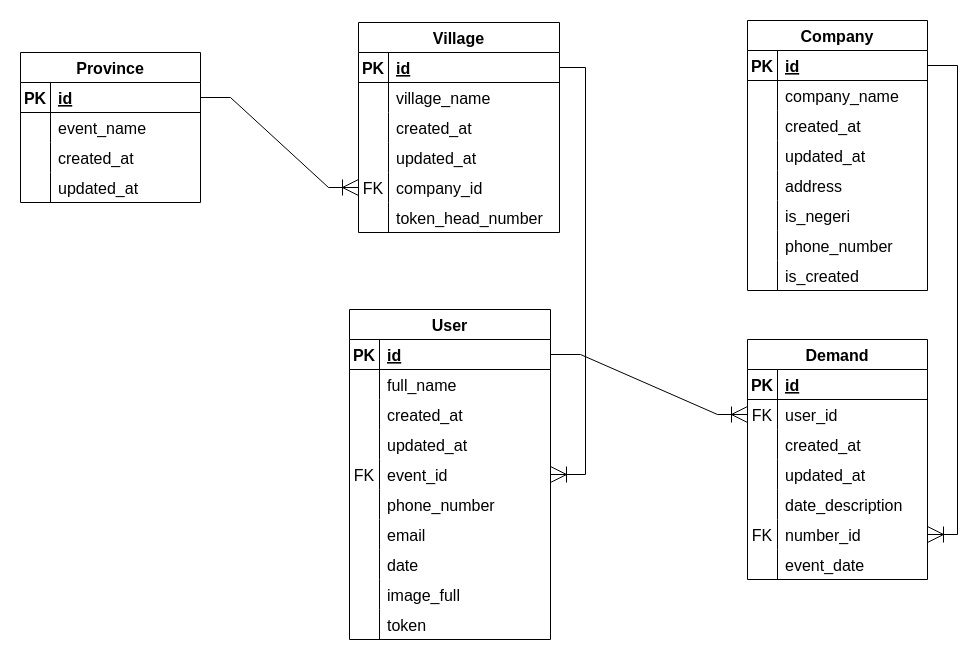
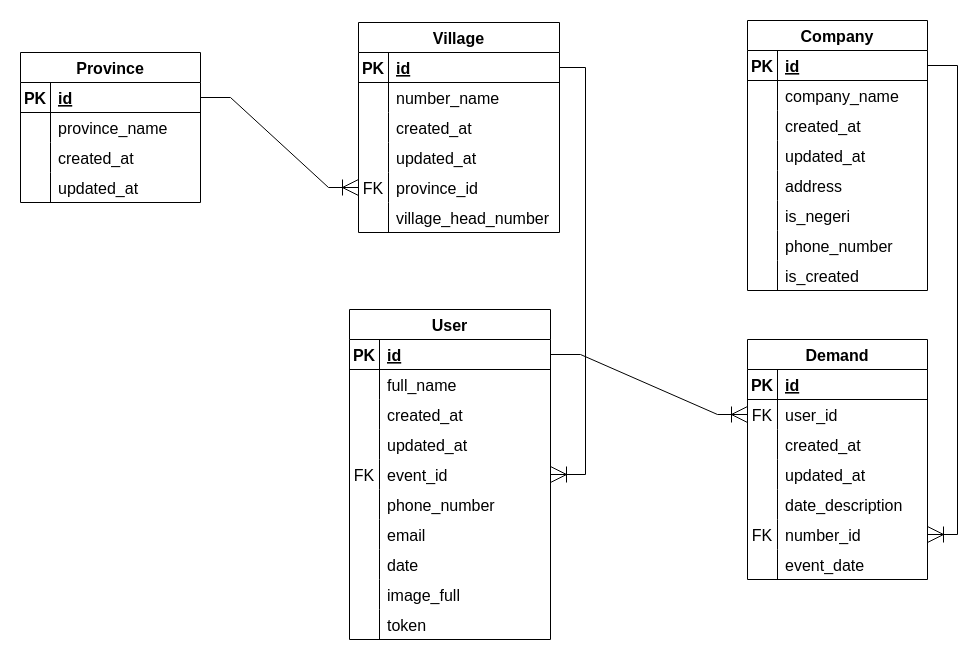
node "village_name": label "village_name" -> "number_name"
node "event_name": label "event_name" -> "province_name"
node "company_id": label "company_id" -> "province_id"
node "token_head_number": label "token_head_number" -> "village_head_number"
